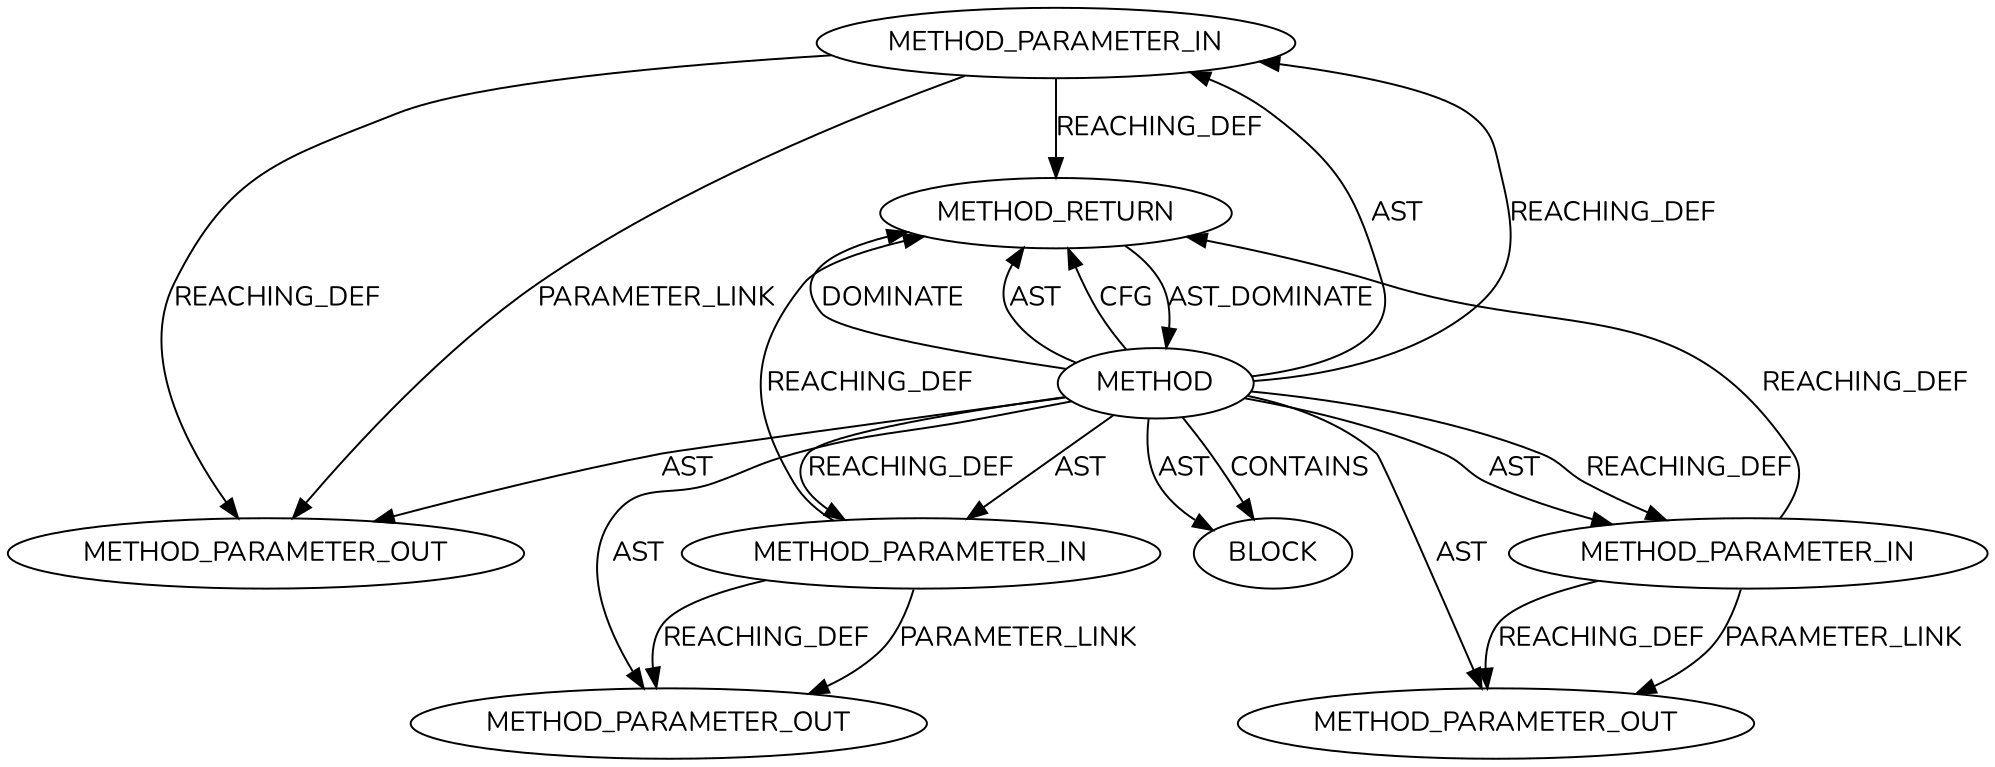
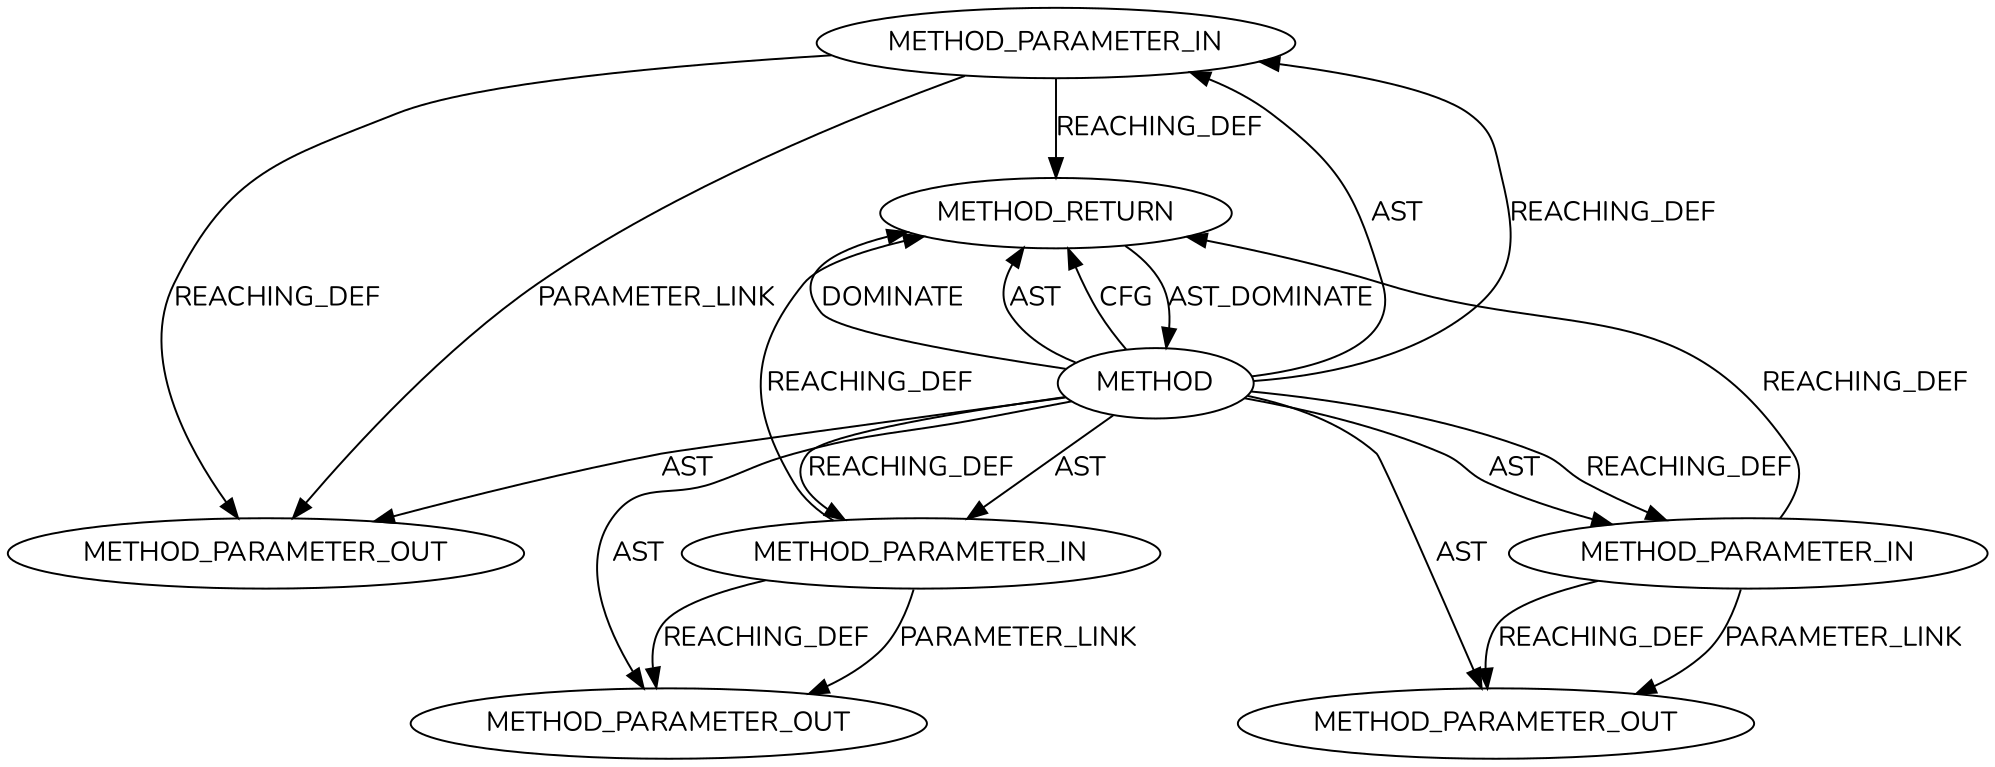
node "BLOCK": removed
